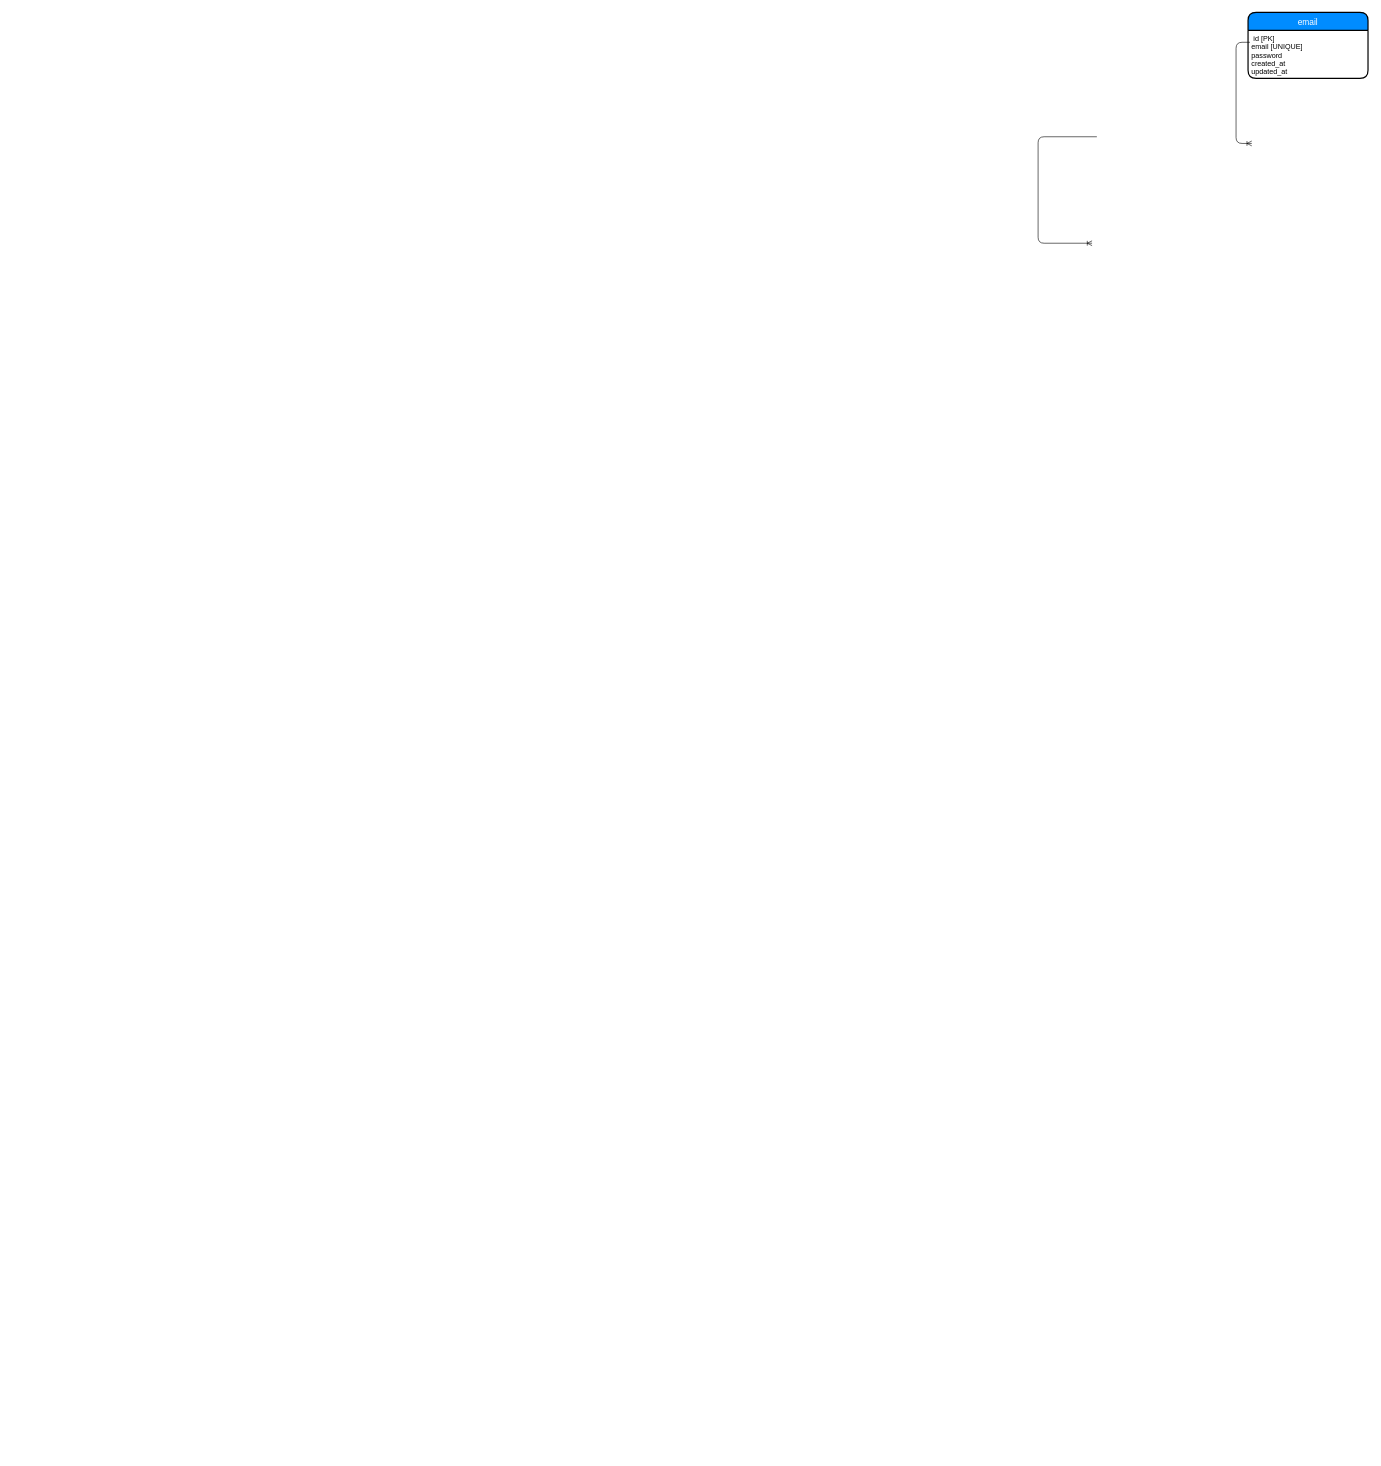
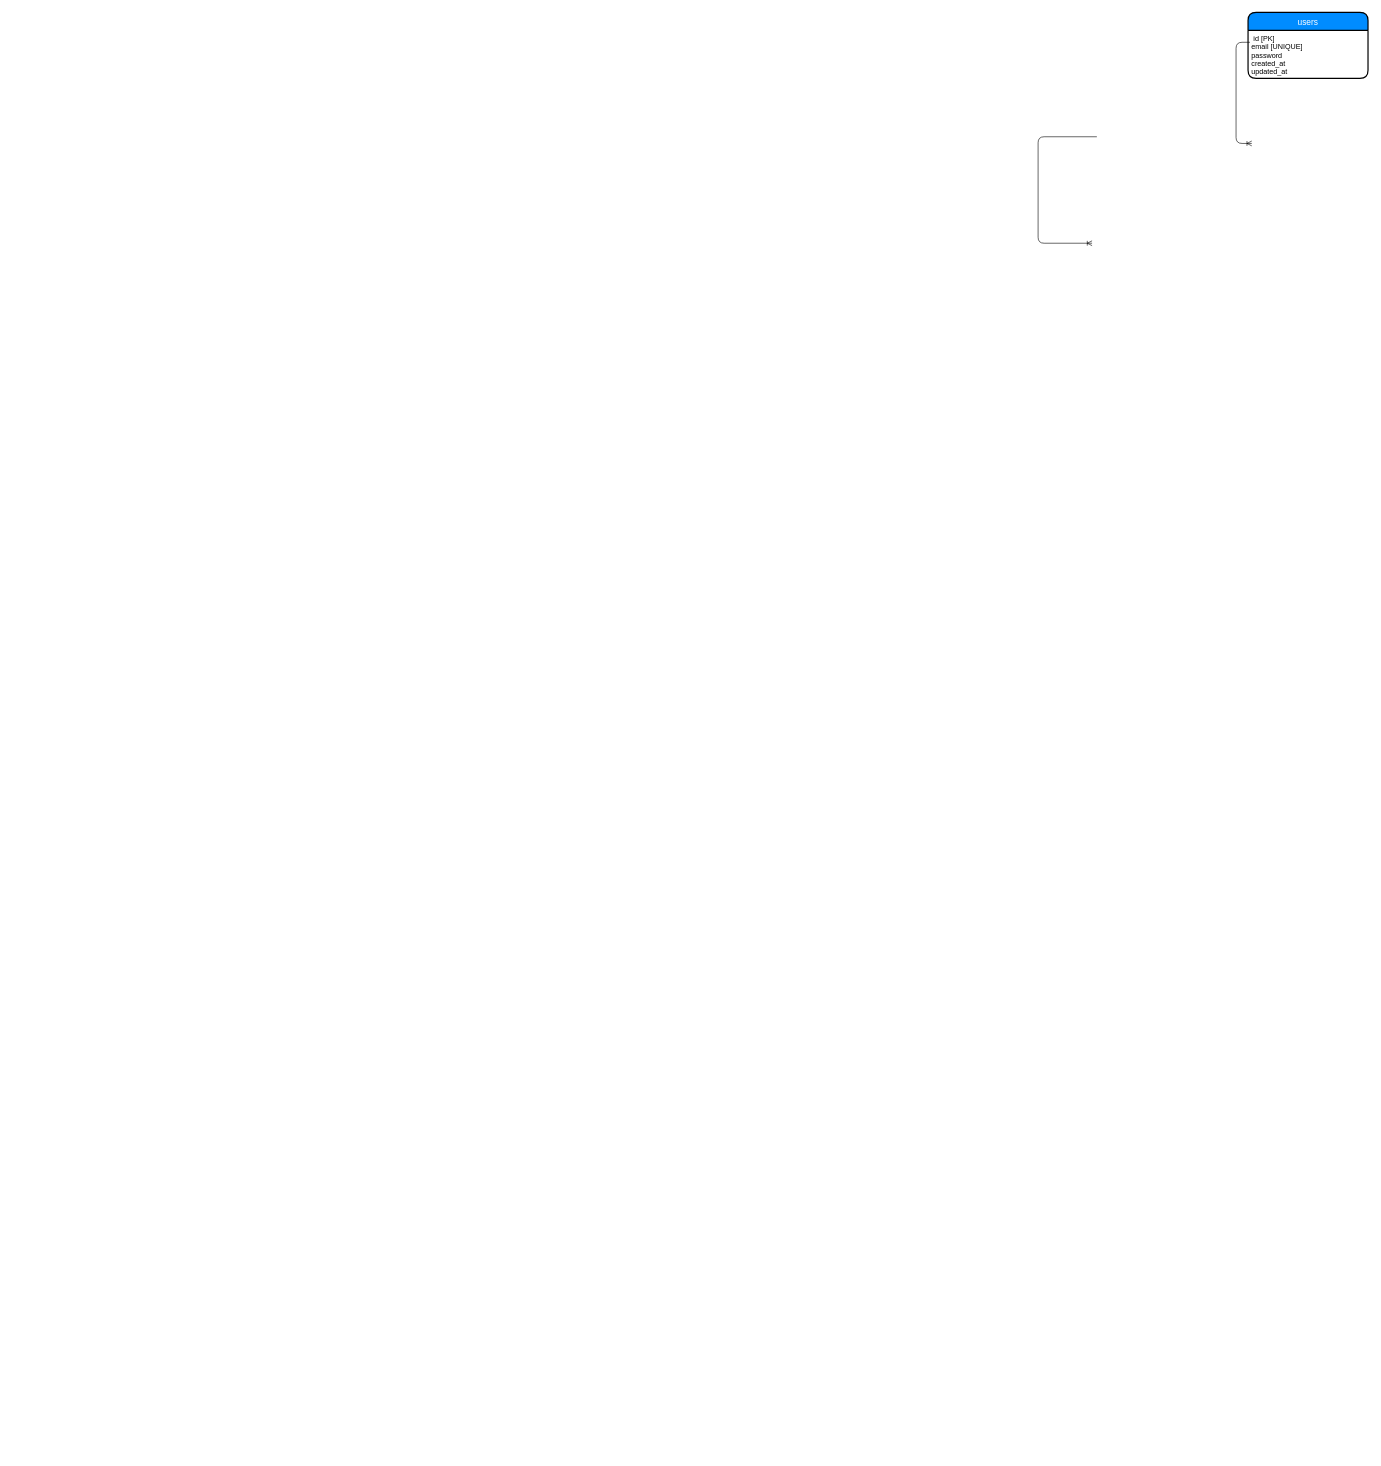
node "email": label "email" -> "users"
